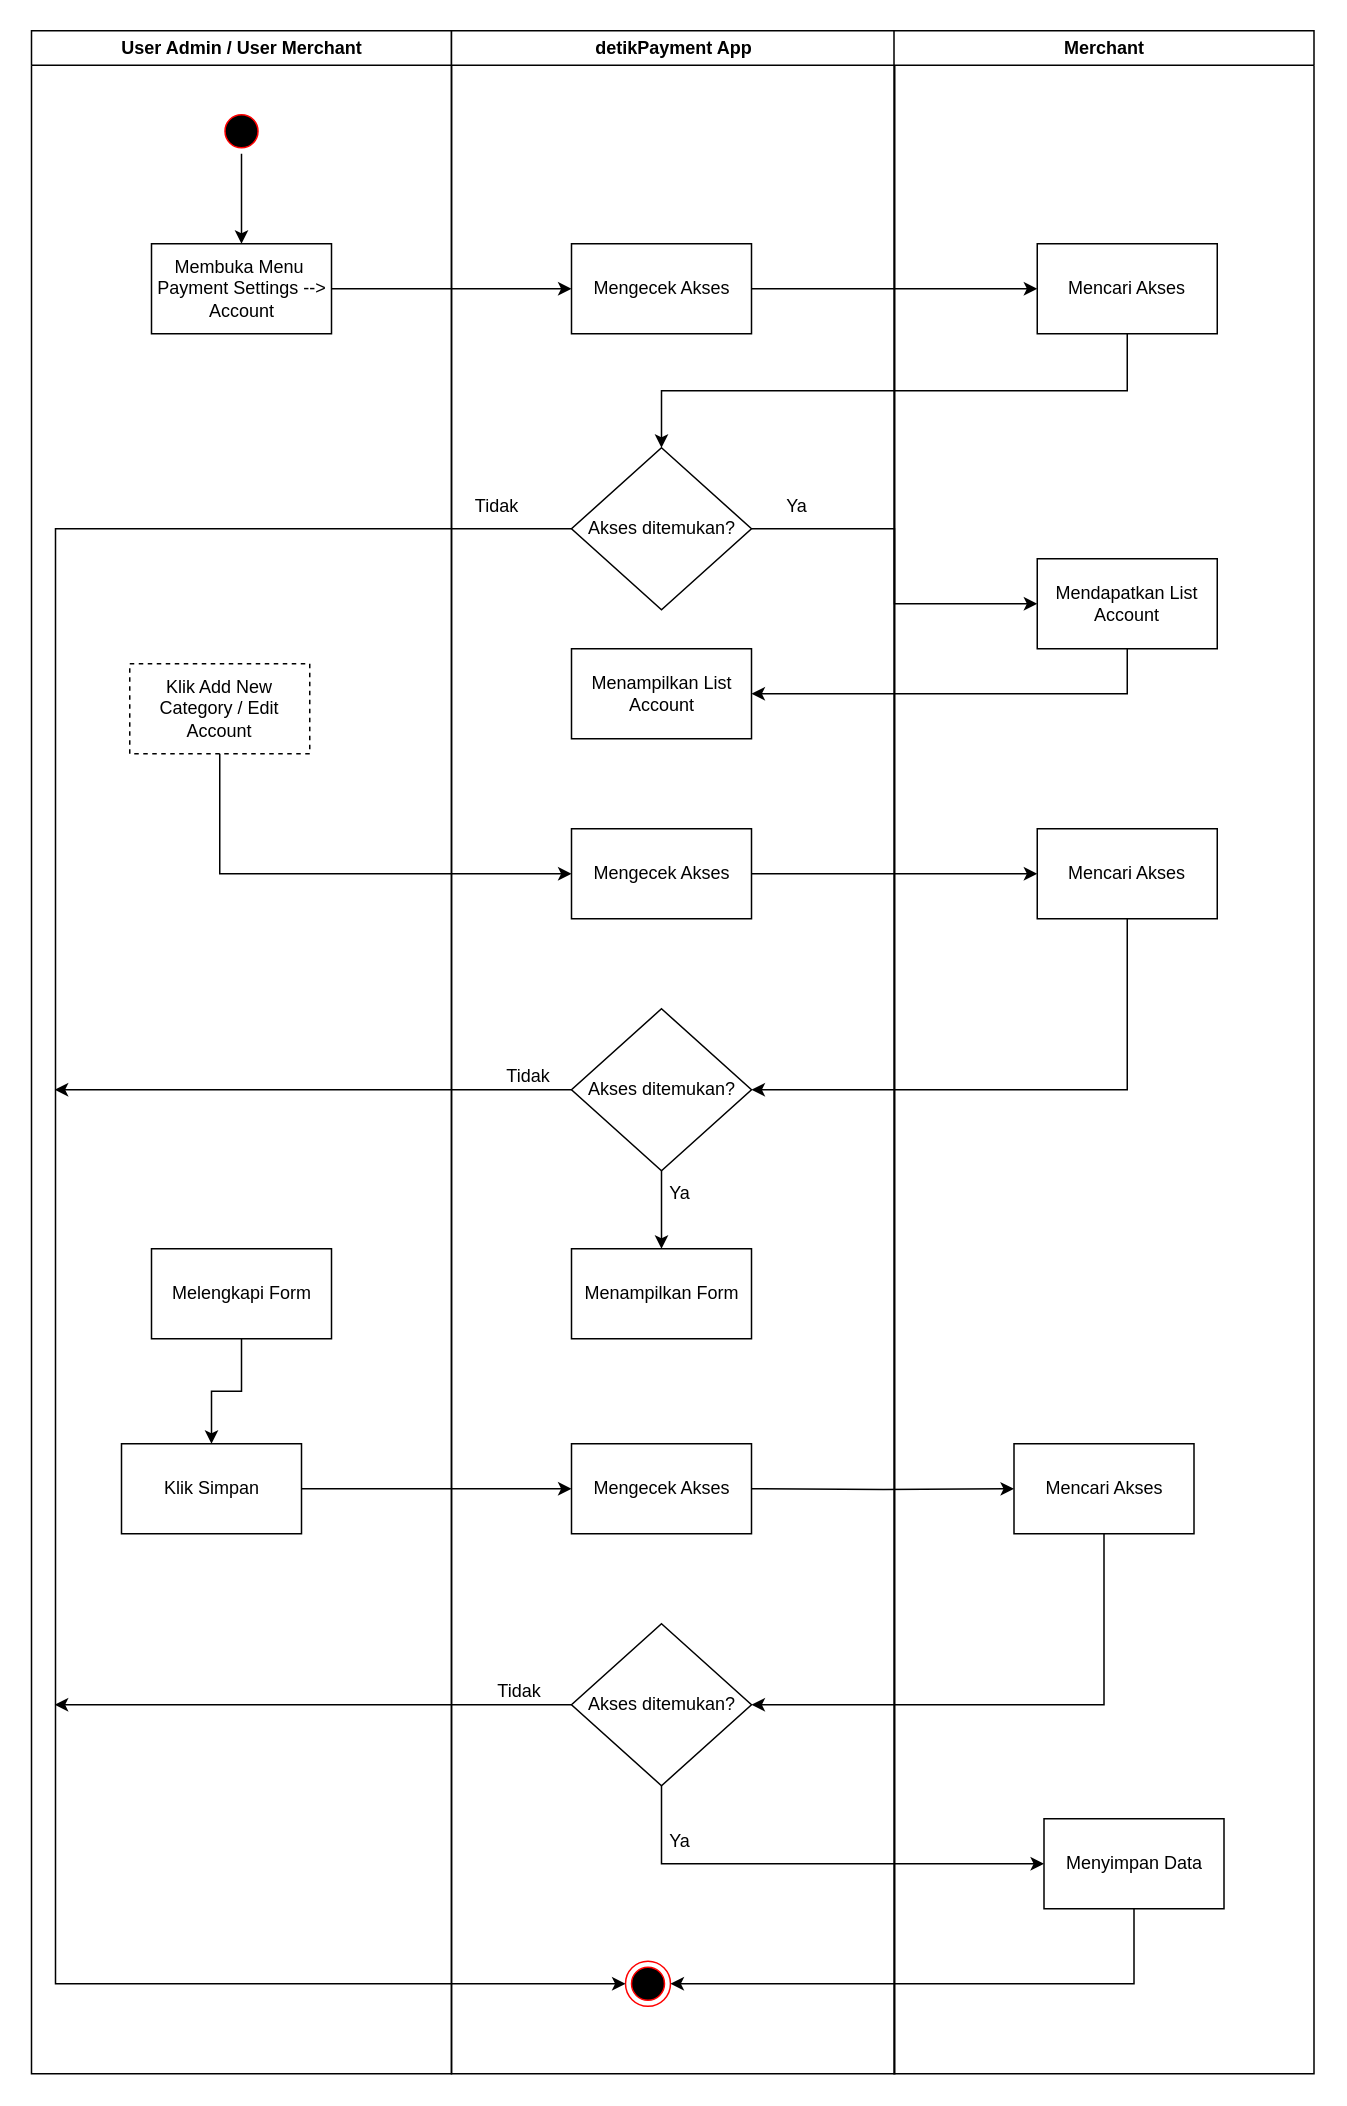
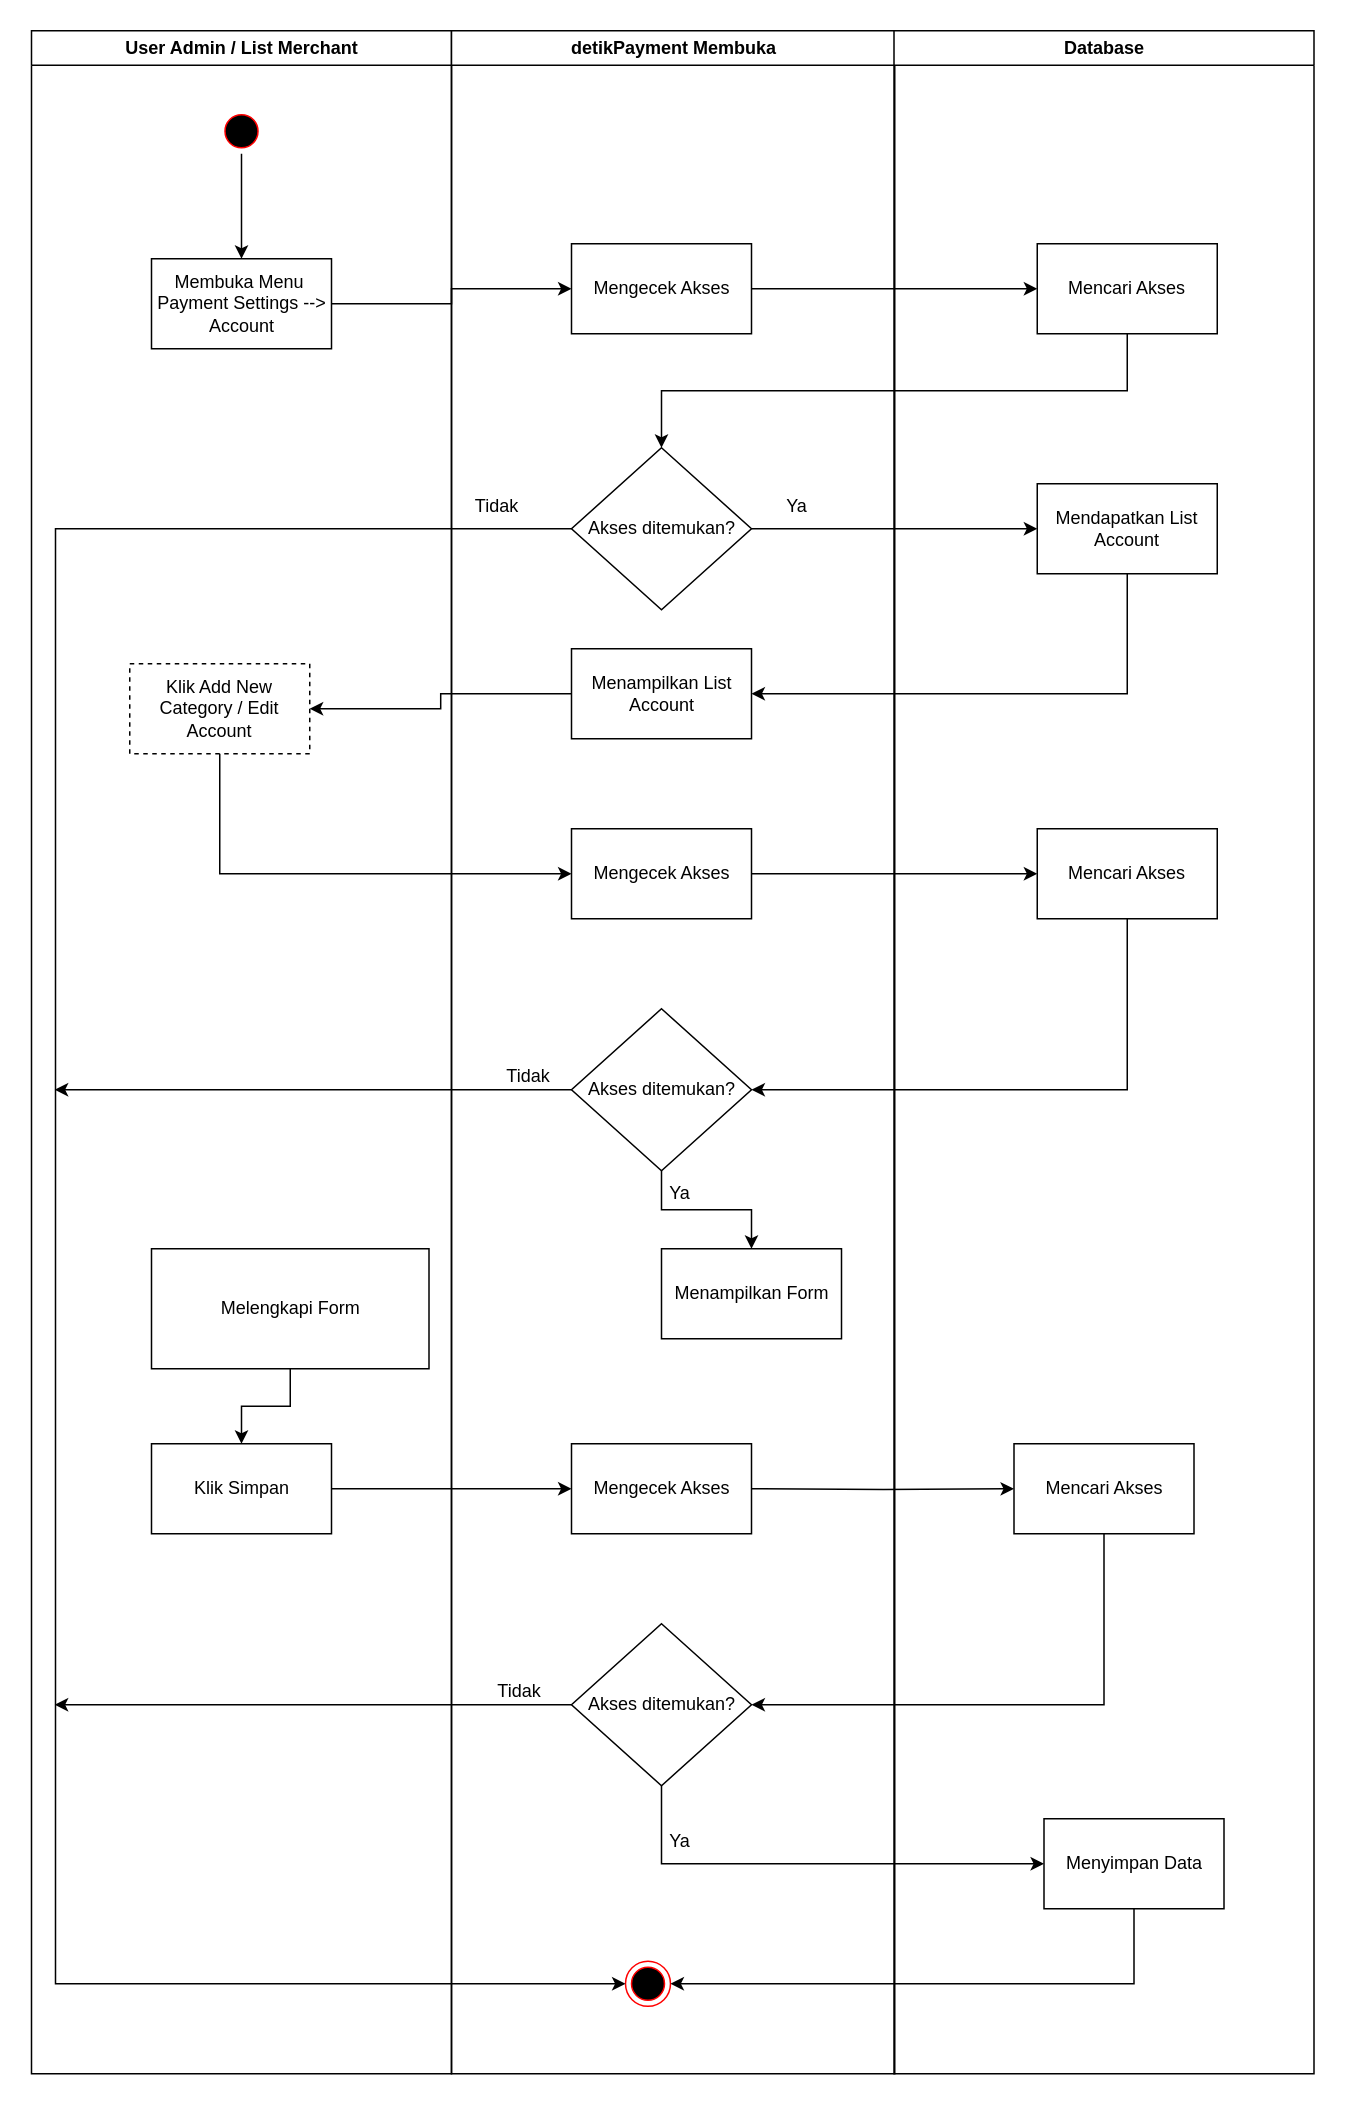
node "User Admin / User Merchant": label "User Admin / User Merchant" -> "User Admin / List Merchant"
node "detikPayment App": label "detikPayment App" -> "detikPayment Membuka"
node "Merchant": label "Merchant" -> "Database"
node "Membuka Menu Payment Settings --> Account": moved (242, 289) -> (242, 304)
node "Mendapatkan List Account": moved (1127, 604) -> (1127, 529)
edge "Menampilkan List Account" -> "Klik Add New Category / Edit Account": added
node "Melengkapi Form": size 180x90 -> 278x120
node "Menampilkan Form": moved (662, 1294) -> (752, 1294)
node "Klik Simpan": moved (212, 1489) -> (242, 1489)
